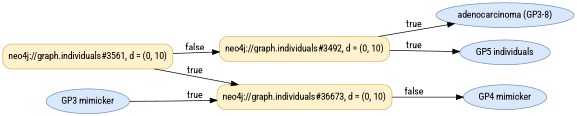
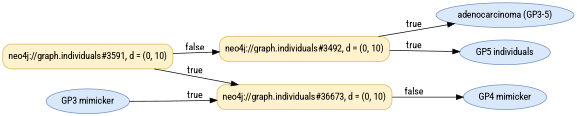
node "adenocarcinoma (GP3-8)": label "adenocarcinoma (GP3-8)" -> "adenocarcinoma (GP3-5)"
node "neo4j://graph.individuals#3561, d = (0, 10)": label "neo4j://graph.individuals#3561, d = (0, 10)" -> "neo4j://graph.individuals#3591, d = (0, 10)"
